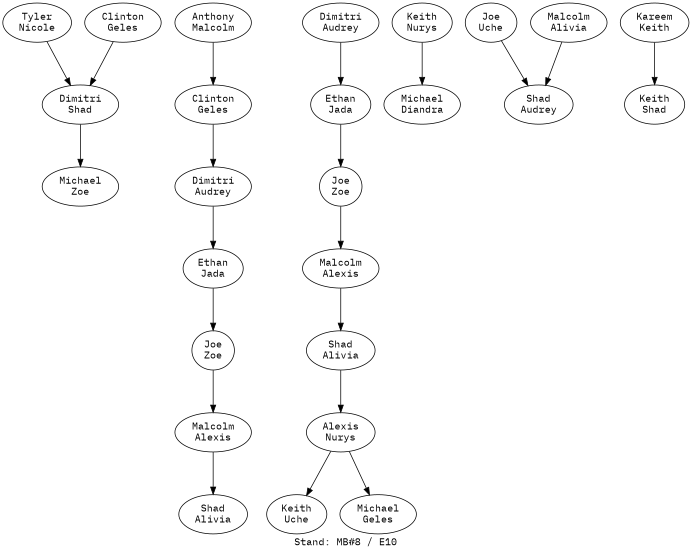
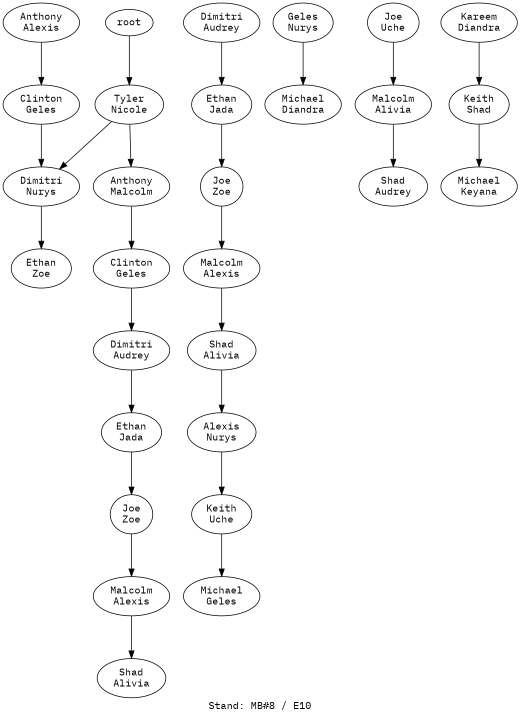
node "Anthony Alexis": added
node "root": added
node "Keith Nurys": label "Keith Nurys" -> "Geles Nurys"
node "Kareem Keith": label "Kareem Keith" -> "Kareem Diandra"
edge "Joe Uche" -> "Shad Audrey": now "Joe Uche" -> "Malcolm Alivia"
node "Dimitri Shad": label "Dimitri Shad" -> "Dimitri Nurys"
edge "Tyler Nicole" -> "Anthony Malcolm": added
node "Michael Zoe": label "Michael Zoe" -> "Ethan Zoe"
node "Michael Keyana": added
edge "Alexis Nurys" -> "Michael Geles": now "Keith Uche" -> "Michael Geles"
